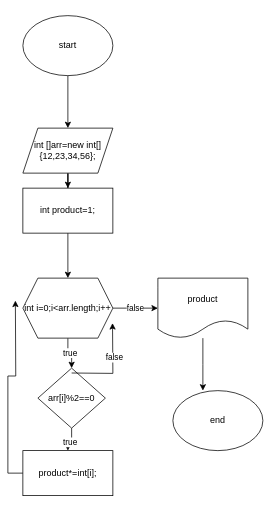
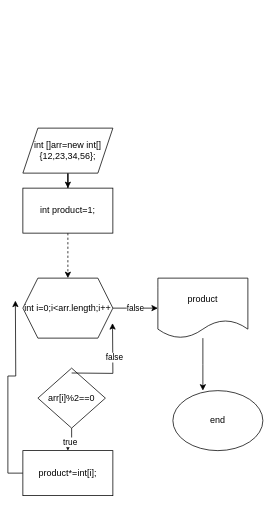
node "start": removed
edge "start" -> "int []arr=new int[]{12,23,34,56};": removed
edge "int product=1;" -> "int i=0;i<arr.length;i++": style solid -> dashed
edge "int i=0;i<arr.length;i++" -> "arr[i]%2==0": removed, label "true"
